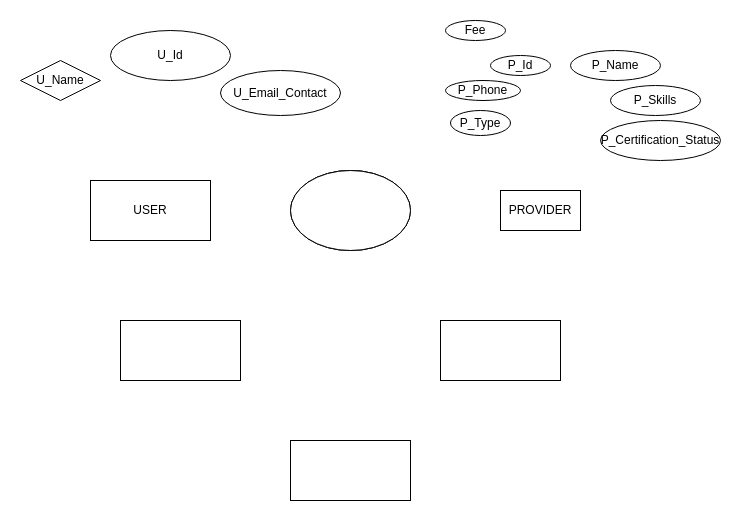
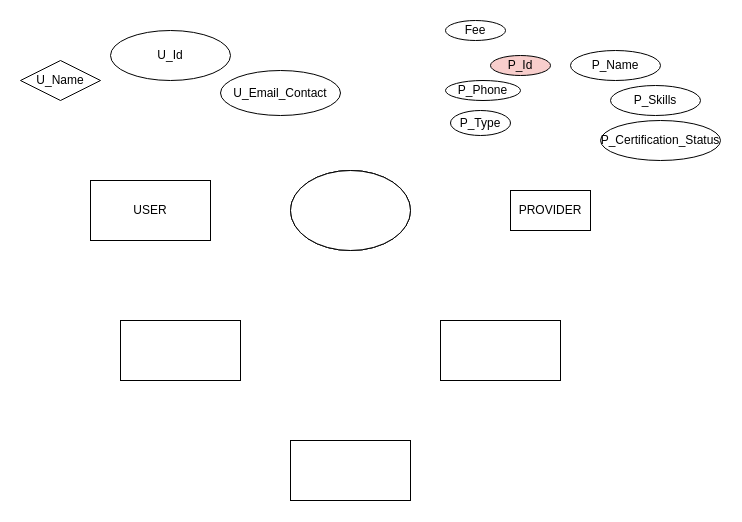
node "P_Id": fillcolor #ffffff -> #f8cecc
node "PROVIDER": moved (541, 211) -> (551, 211)
